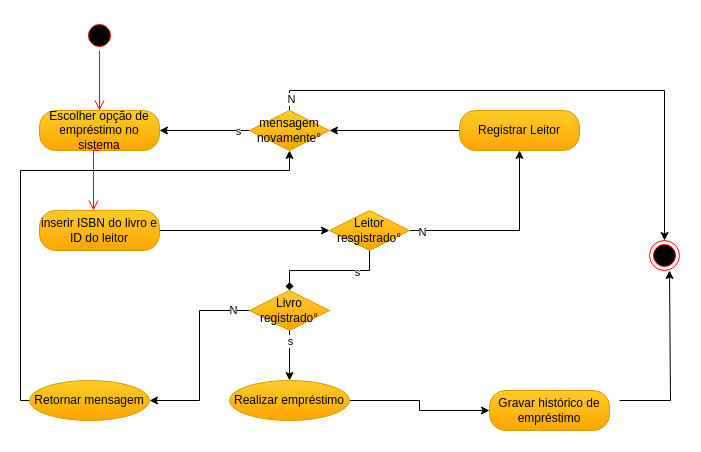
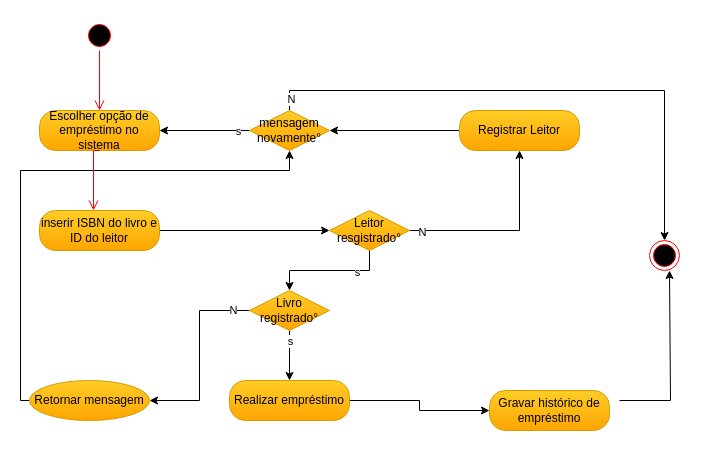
edge "Leitor resgistrado°" -> "Livro registrado°": arrowhead diamond -> classic
node "Realizar empréstimo": shape ellipse -> rounded rectangle
